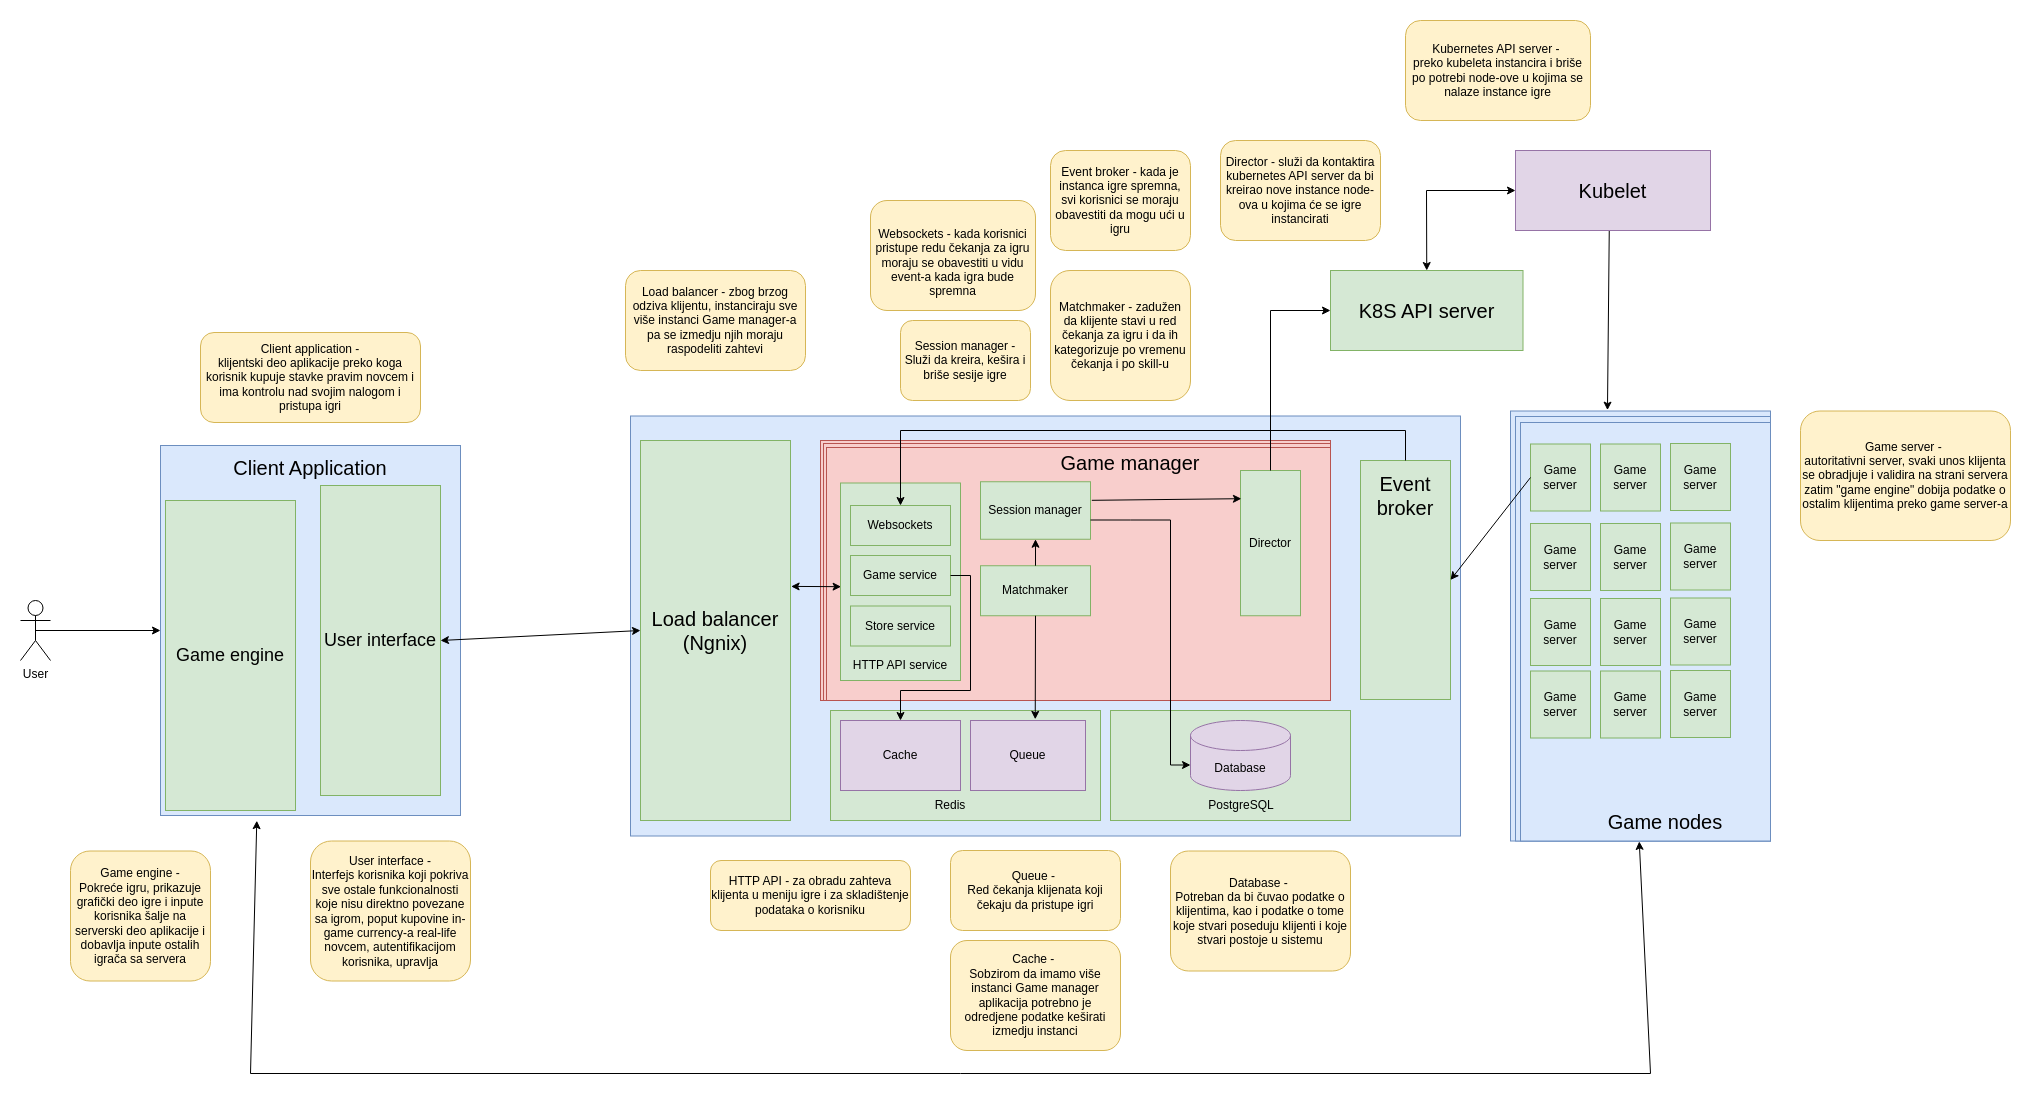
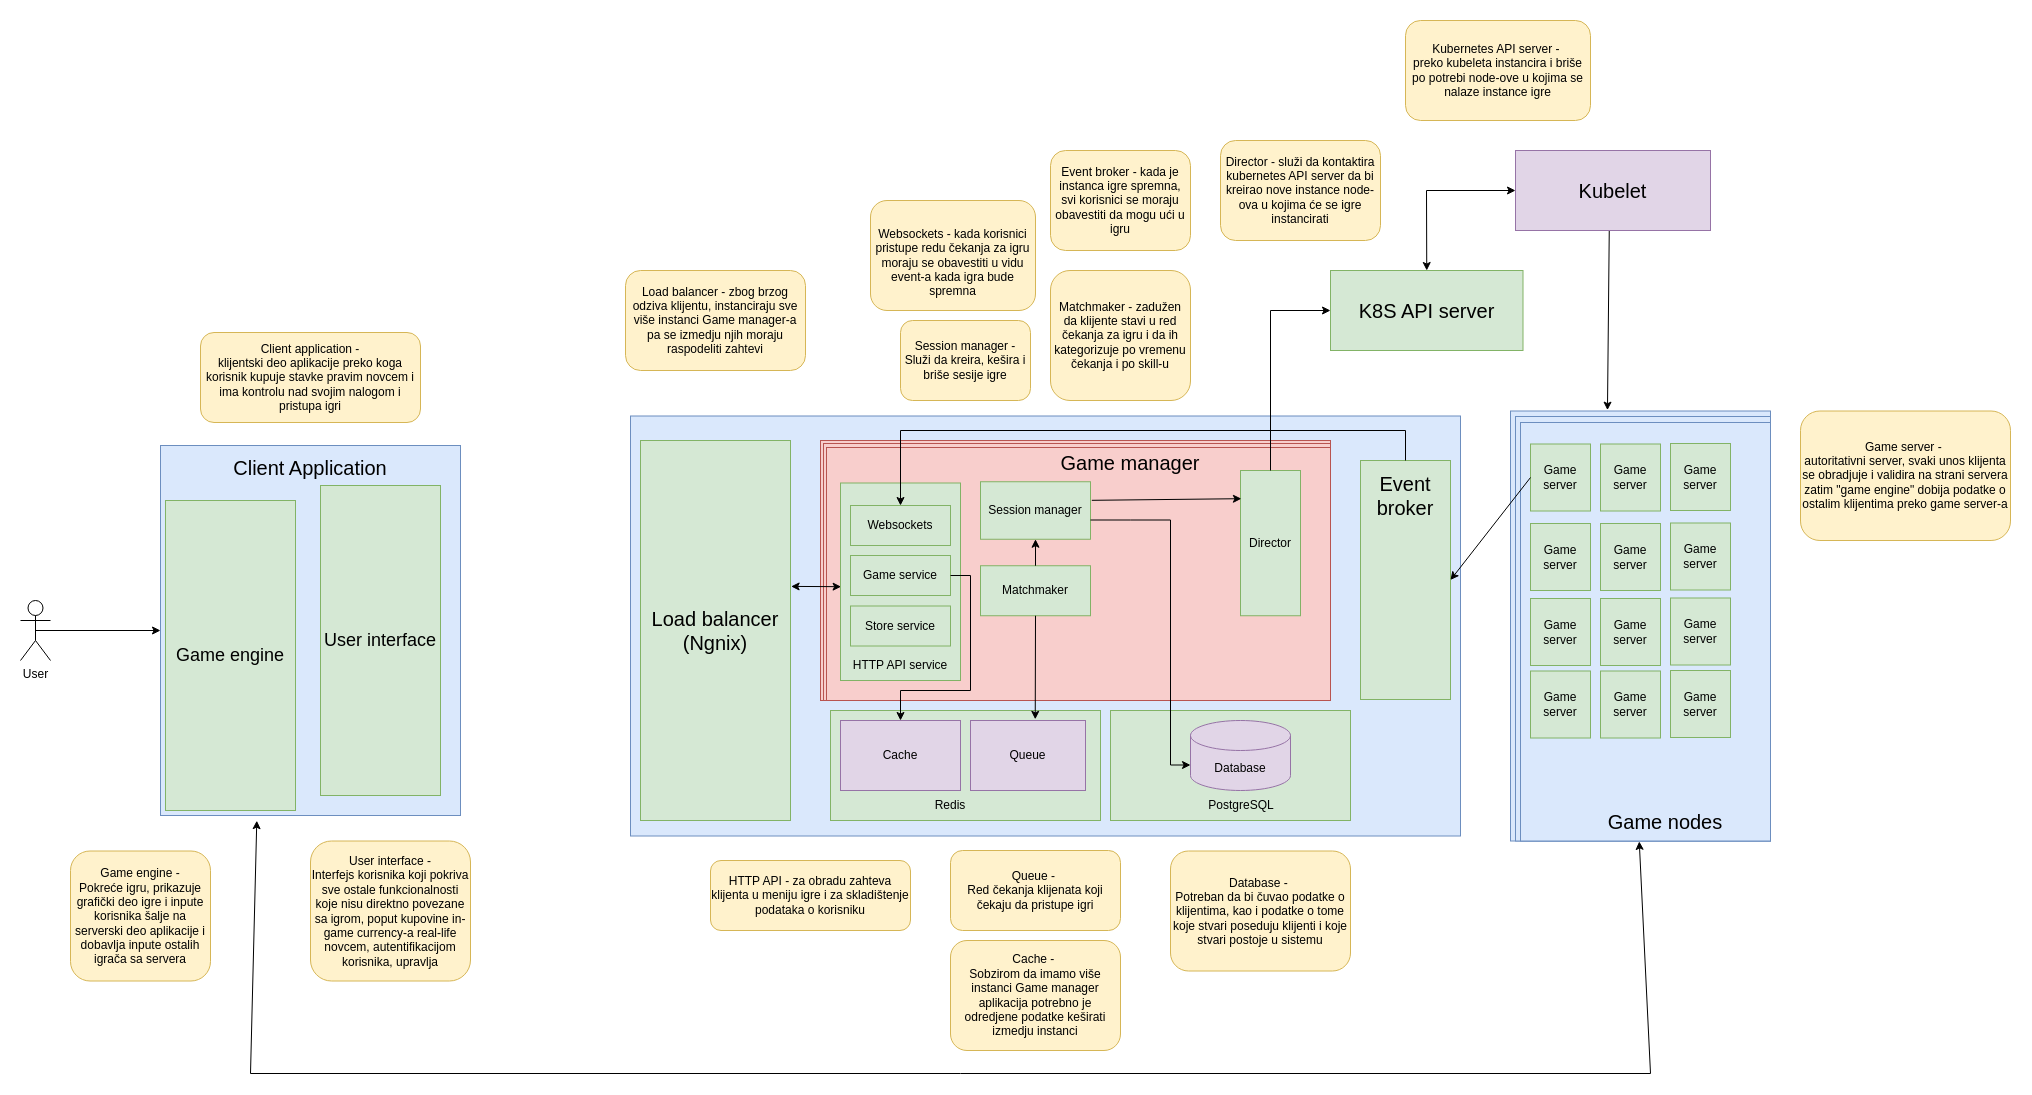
edge "Load balancer (Ngnix)" -- "User interface": removed
